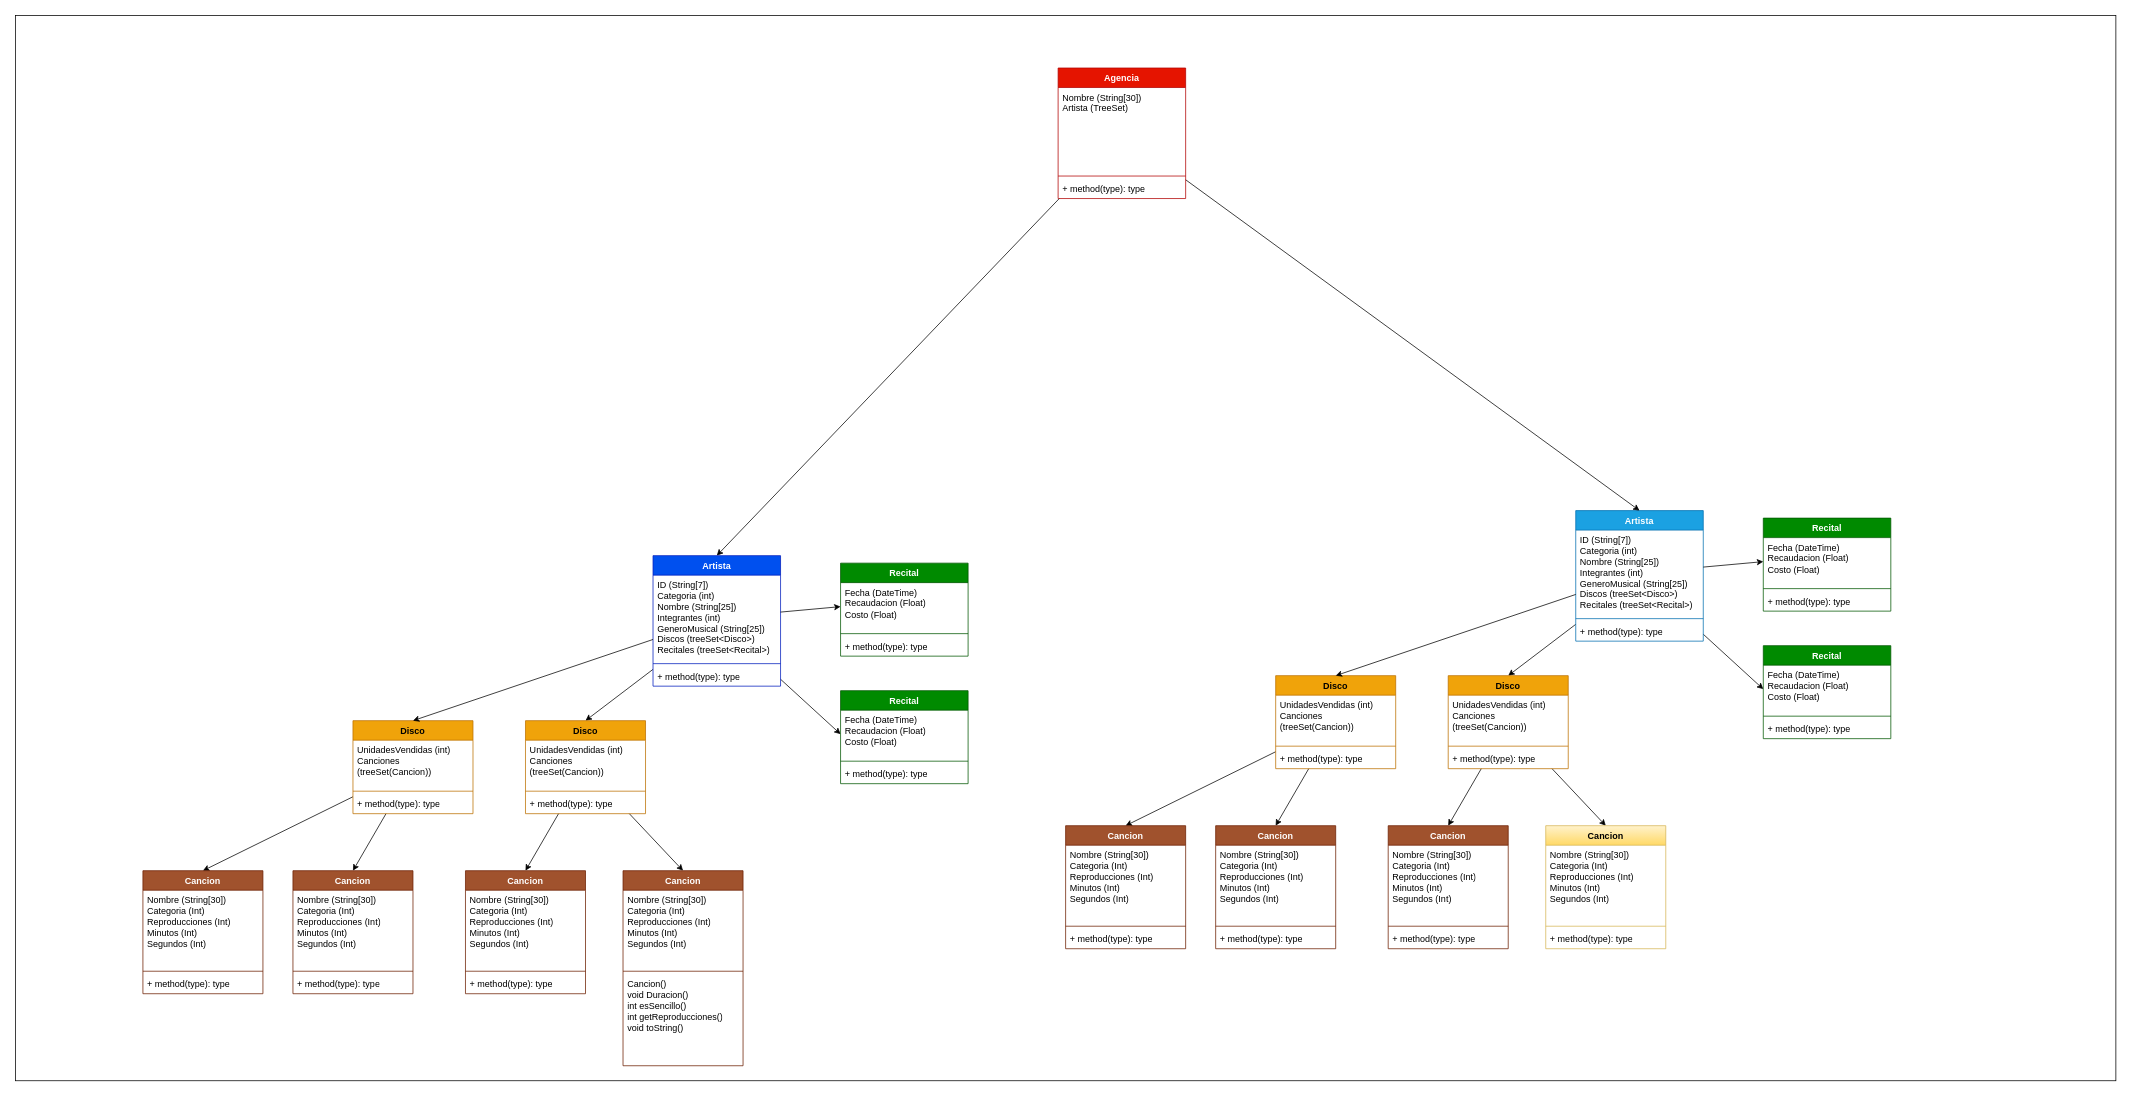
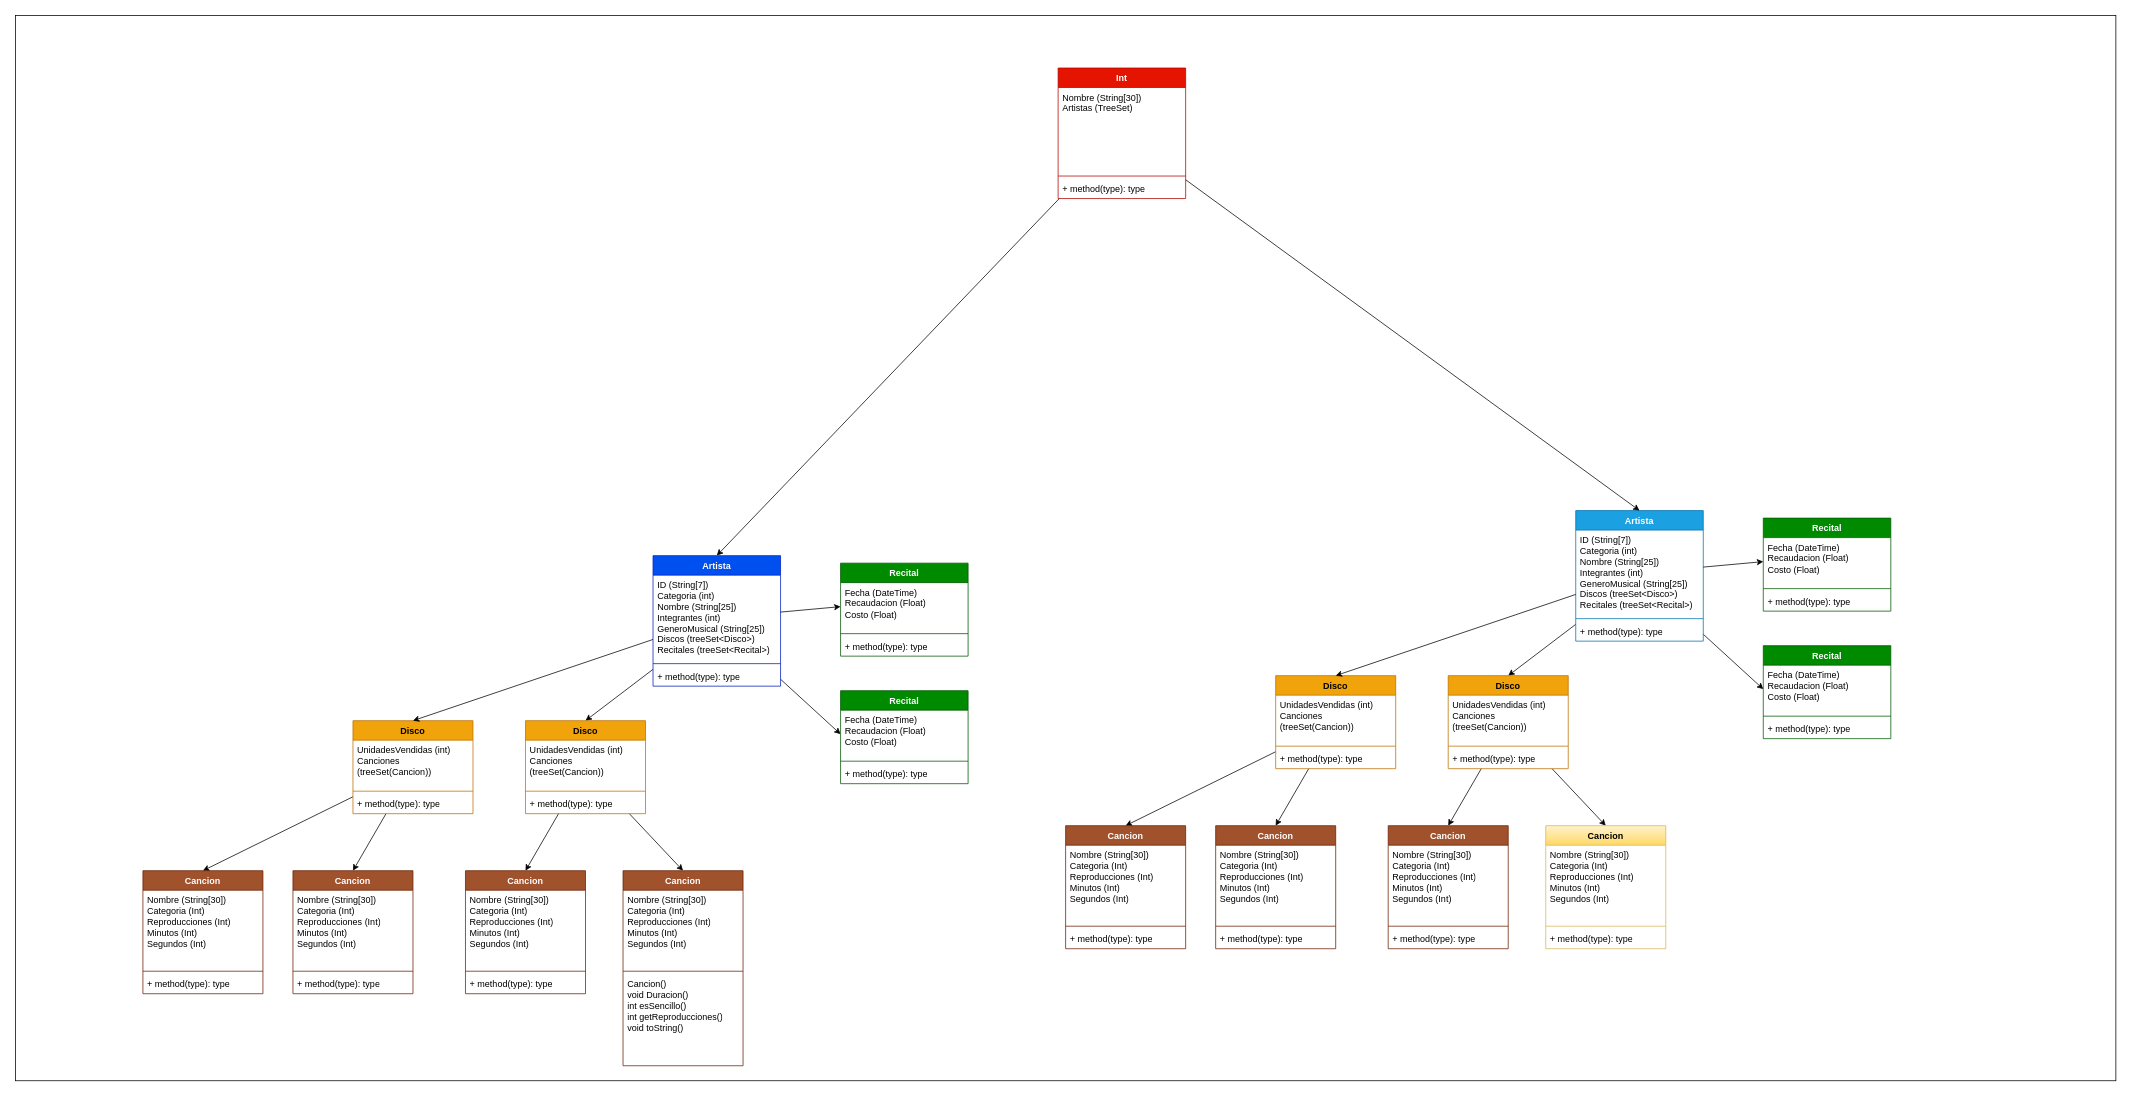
node "Agencia": label "Agencia" -> "Int"
node "Nombre (String[30]) Artista (TreeSet)": label "Nombre (String[30]) Artista (TreeSet)" -> "Nombre (String[30]) Artistas (TreeSet)"
